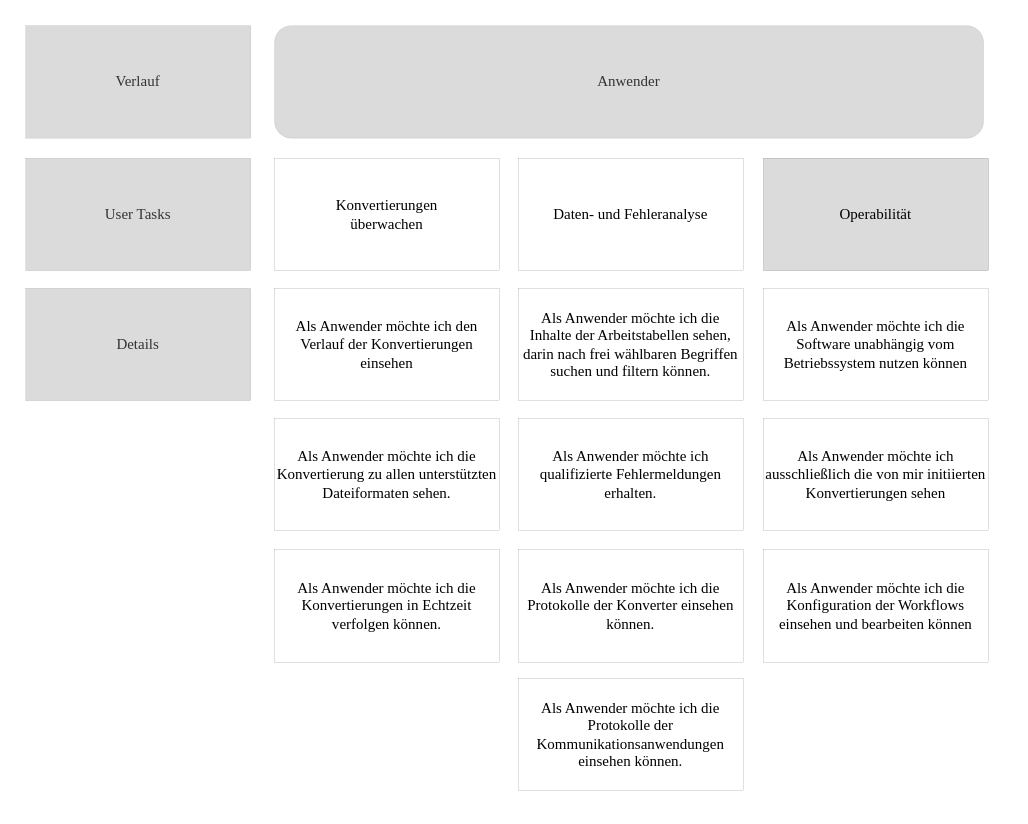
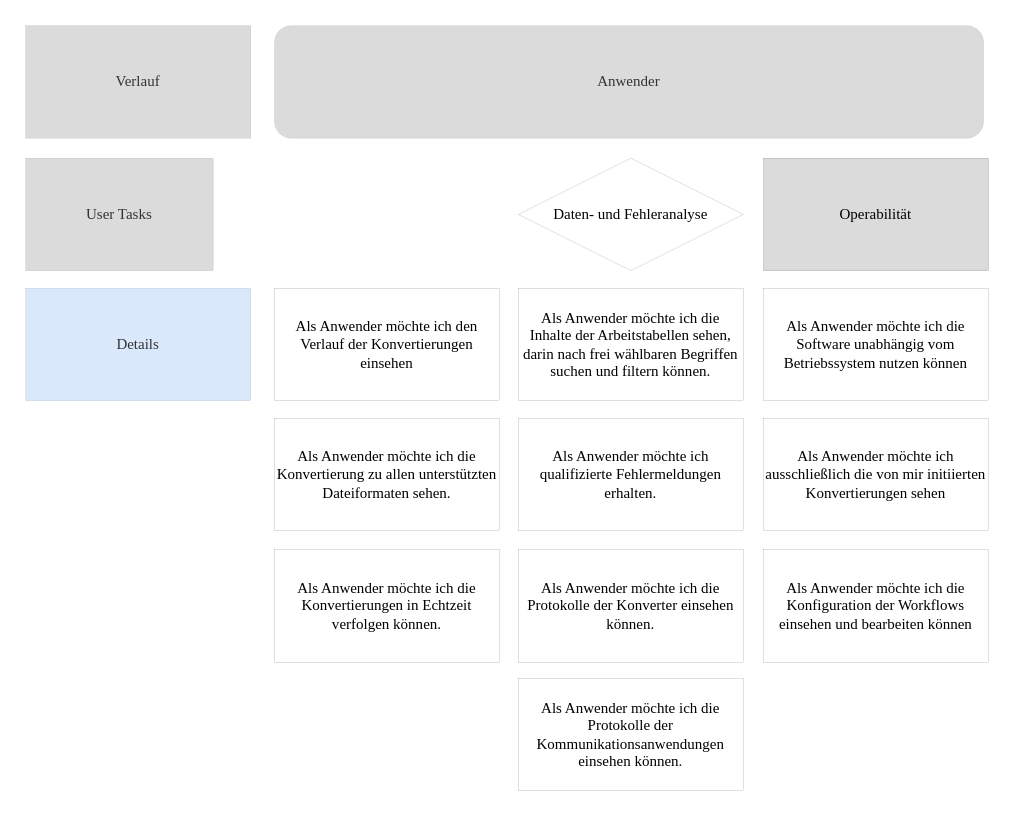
node "User Tasks": size 225x113 -> 188x113
node "Konvertierungenüberwachen": removed
node "Daten- und Fehleranalyse": shape rectangle -> diamond
node "Details": fillcolor #dbdbdb -> #dae8fc
